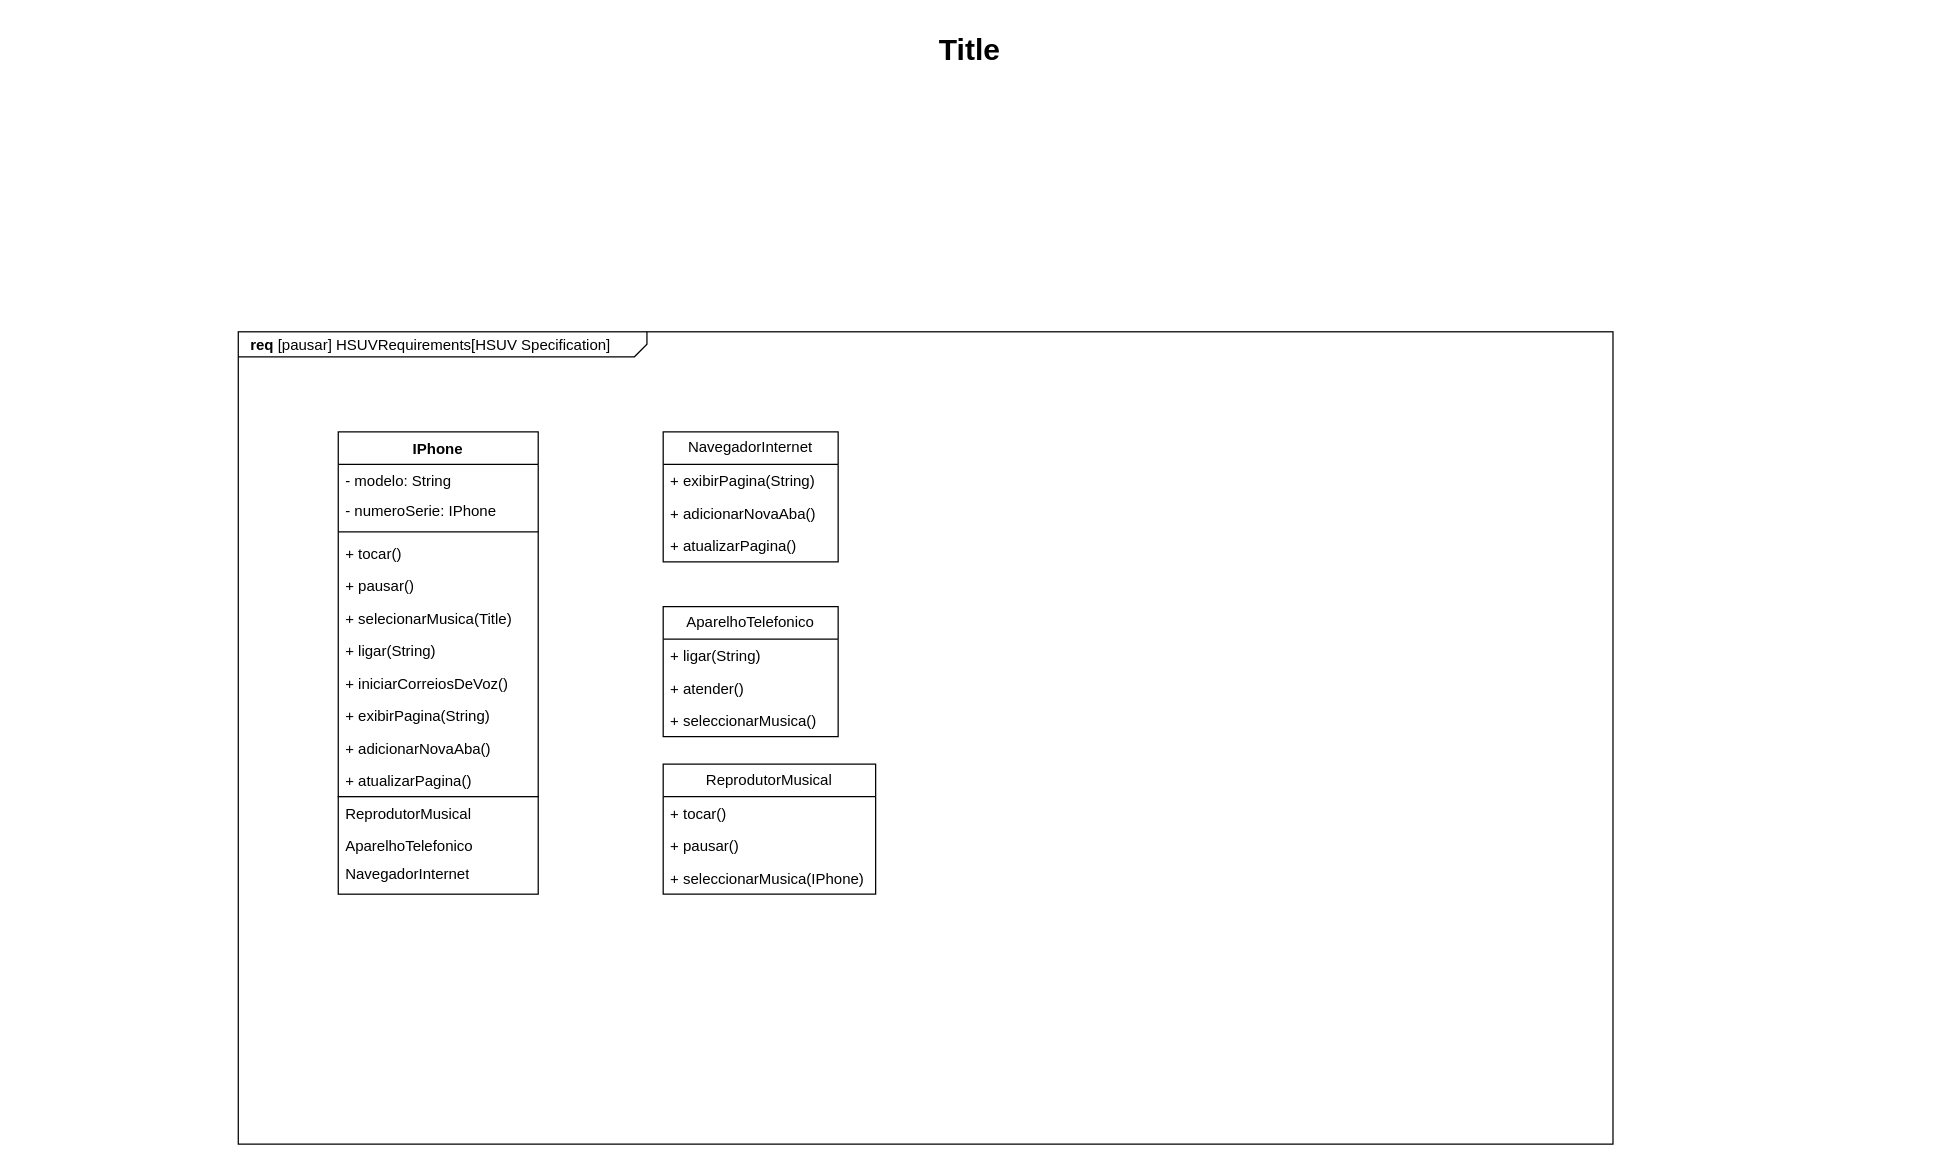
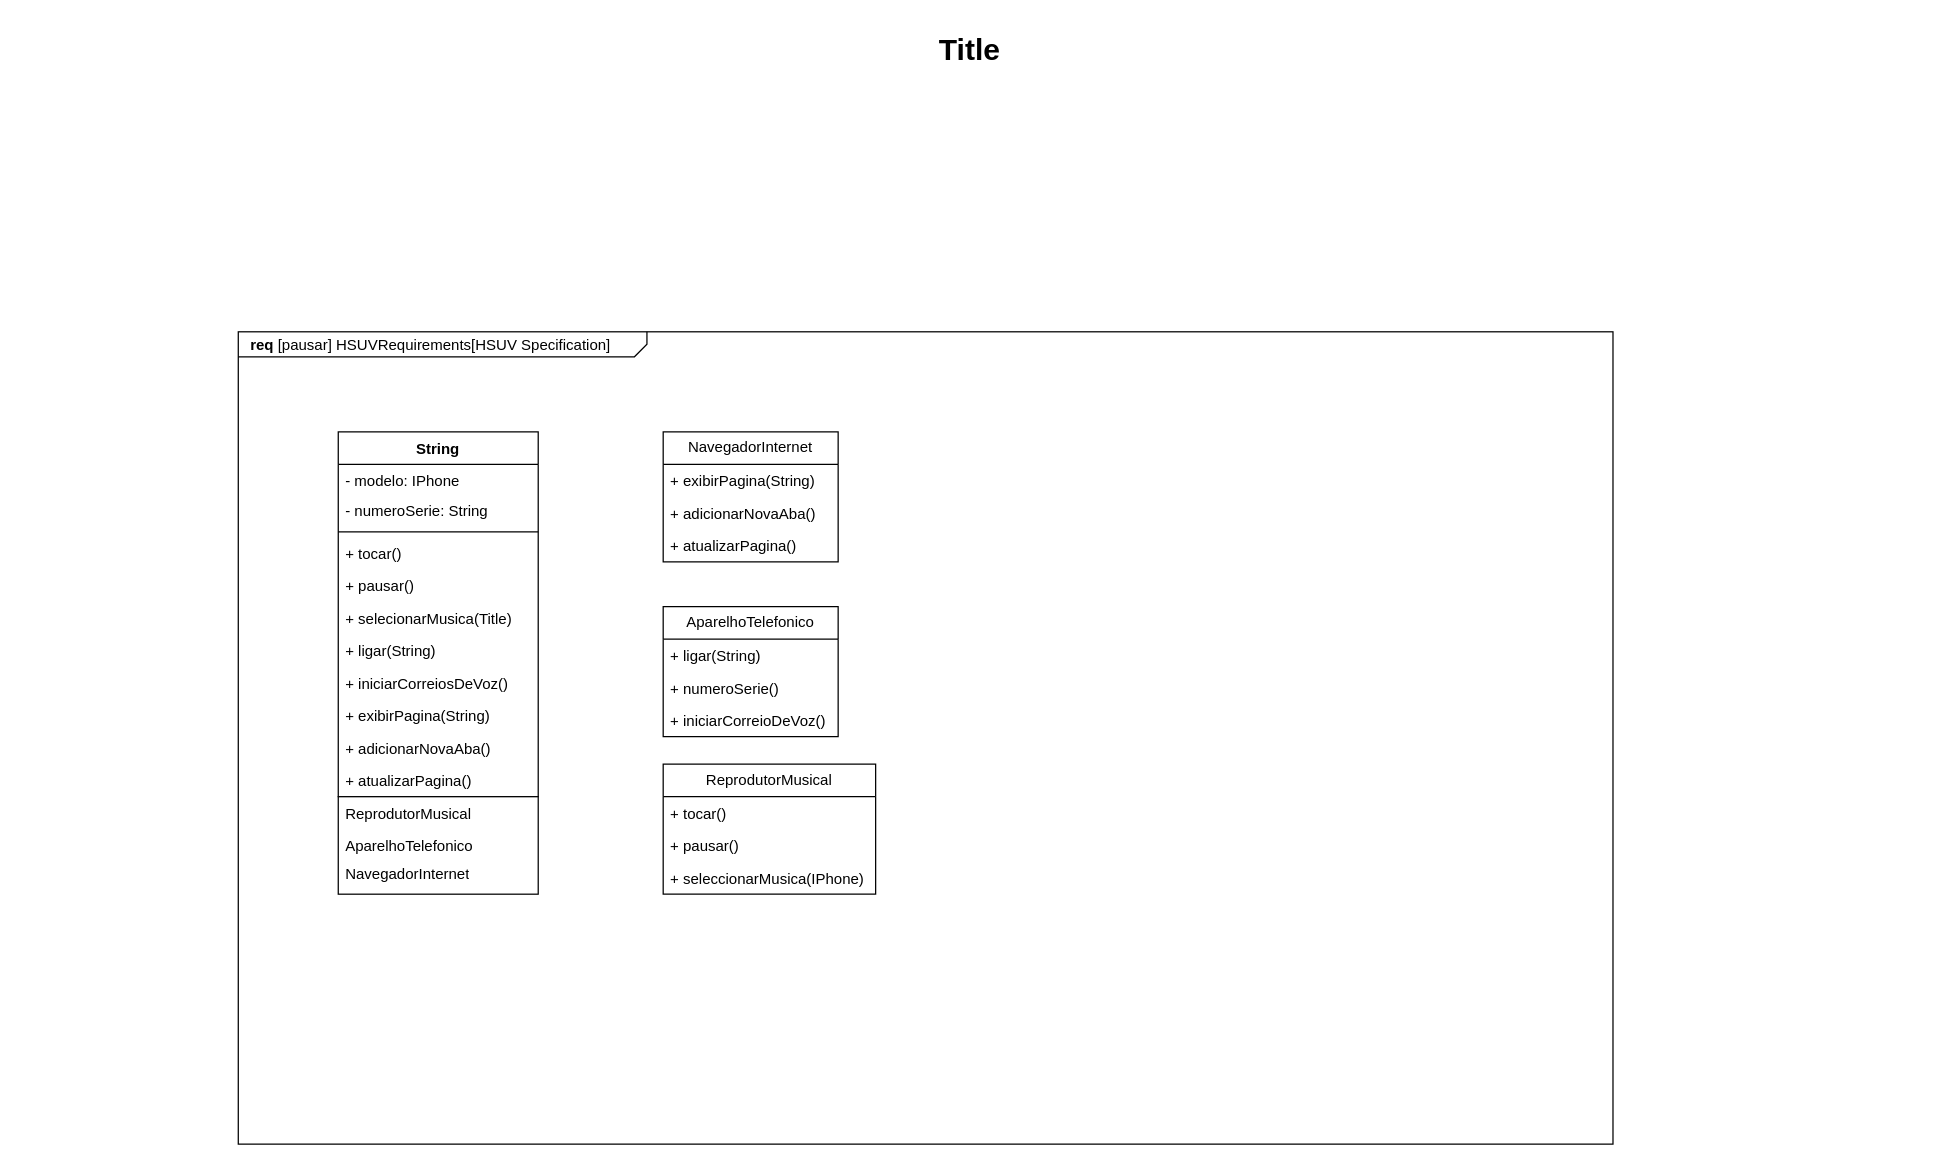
node "IPhone": label "IPhone" -> "String"
node "- modelo: String": label "- modelo: String" -> "- modelo: IPhone"
node "- numeroSerie: IPhone": label "- numeroSerie: IPhone" -> "- numeroSerie: String"
node "+ atender()": label "+ atender()" -> "+ numeroSerie()"
node "+ seleccionarMusica()": label "+ seleccionarMusica()" -> "+ iniciarCorreioDeVoz()"
